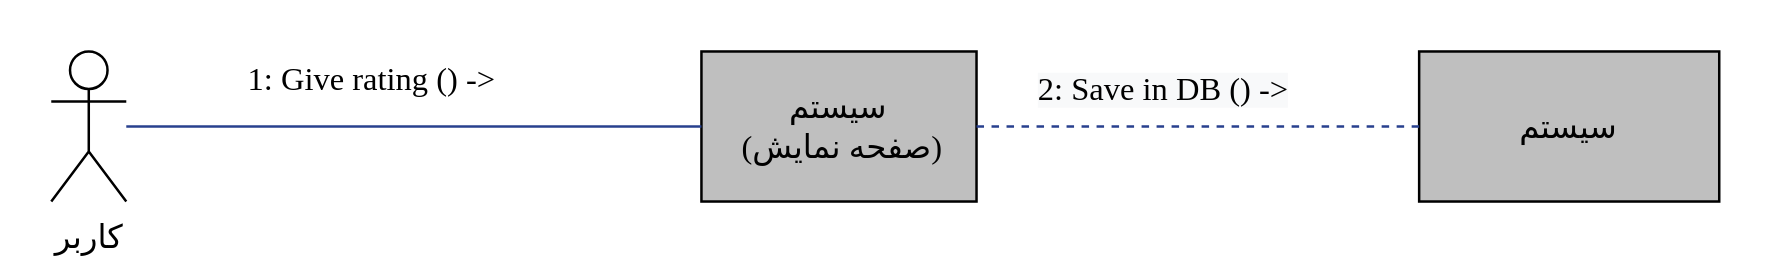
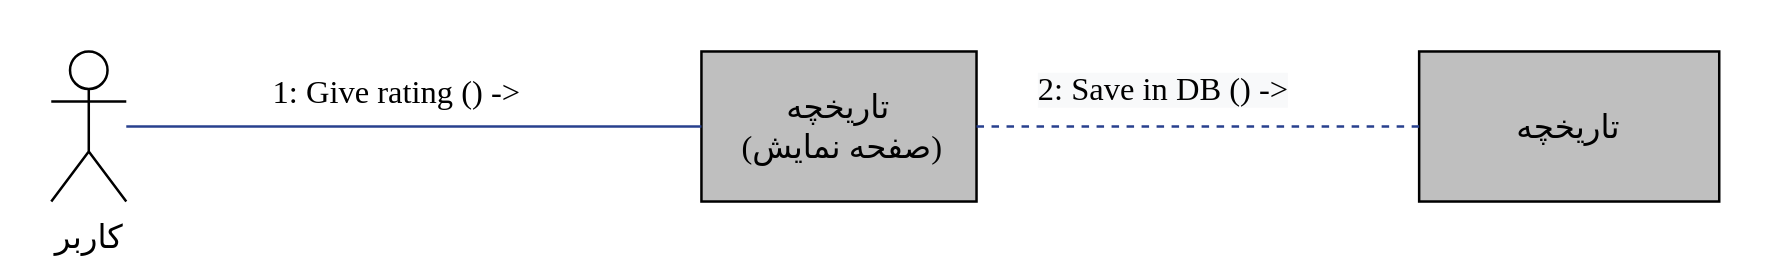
node "1: Give rating () ->": moved (371, 79) -> (396, 91)
node "سیستم (صفحه نمایش)": label "سیستم (صفحه نمایش)" -> "تاریخچه (صفحه نمایش)"
node "سیستم": label "سیستم" -> "تاریخچه"
